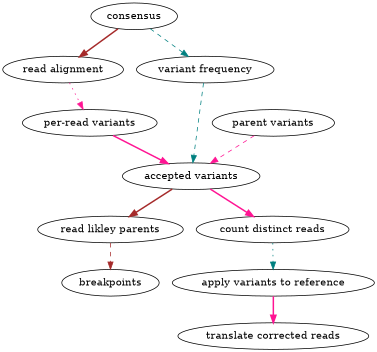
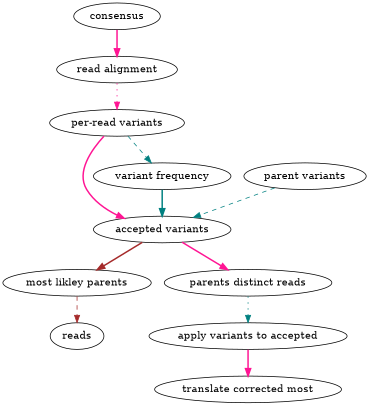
edge "consensus" -> "read alignment": color brown -> deeppink
edge "consensus" -> "variant frequency": now "per-read variants" -> "variant frequency"
edge "variant frequency" -> "accepted variants": style dashed -> bold
edge "parent variants" -> "accepted variants": color deeppink -> teal
node "read likley parents": label "read likley parents" -> "most likley parents"
node "count distinct reads": label "count distinct reads" -> "parents distinct reads"
node "breakpoints": label "breakpoints" -> "reads"
node "apply variants to reference": label "apply variants to reference" -> "apply variants to accepted"
node "translate corrected reads": label "translate corrected reads" -> "translate corrected most"
